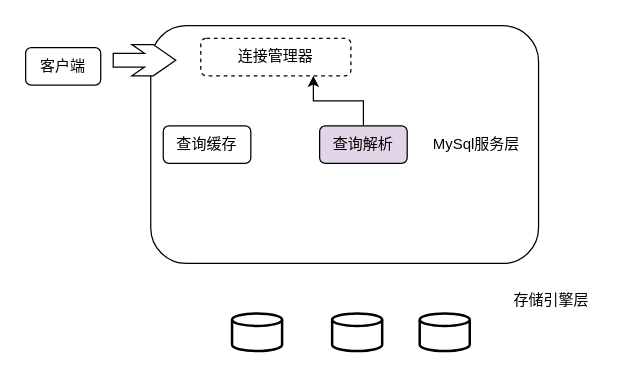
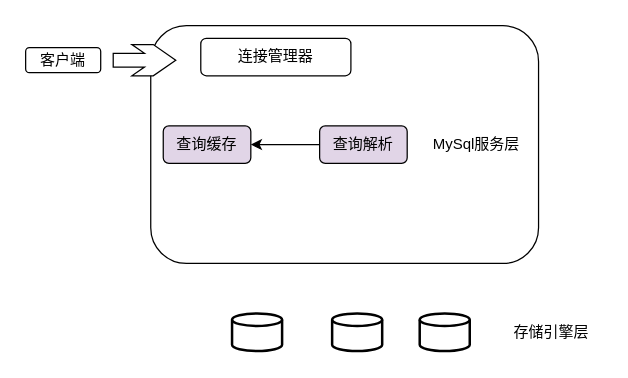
node "连接管理器": style dashed -> solid
node "客户端": size 75x38 -> 75x25
edge "查询解析" -> "连接管理器": removed
node "查询缓存": fillcolor #ffffff -> #e1d5e7
edge "查询解析" -> "查询缓存": added
node "存储引擎层": moved (551, 301) -> (551, 332)
